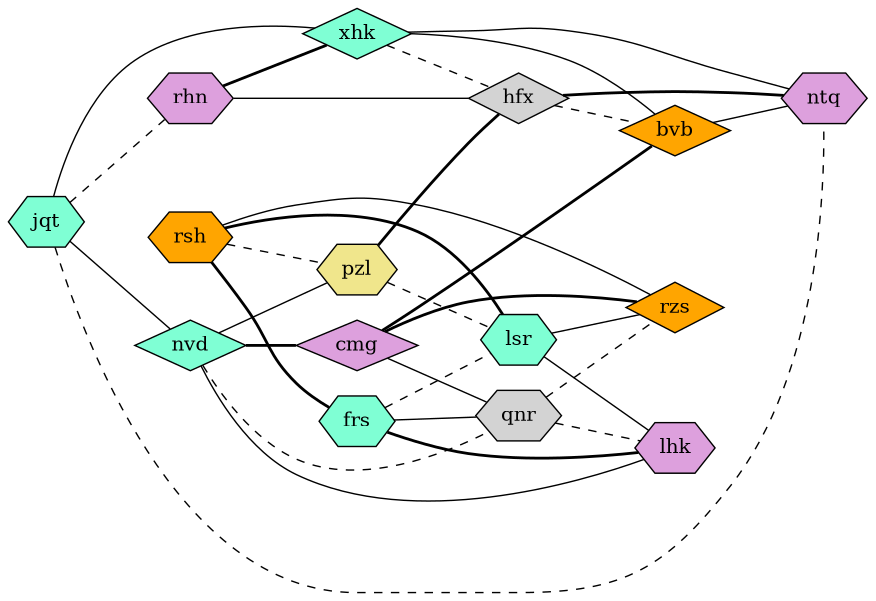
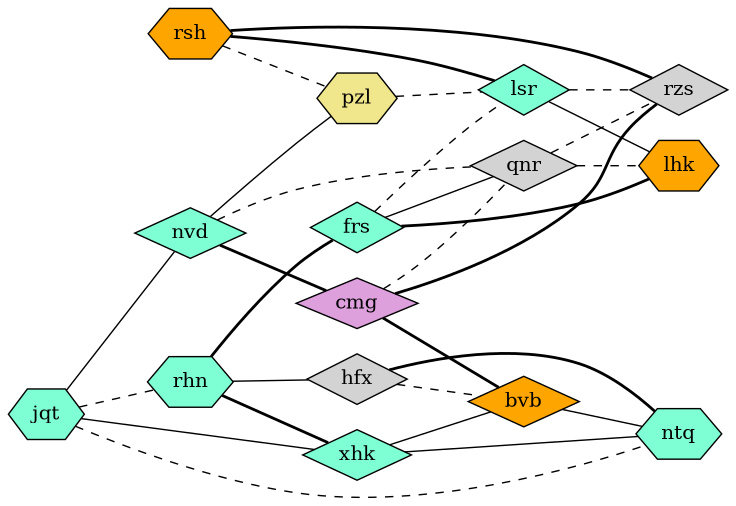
edge "xhk" -- "hfx": removed
node "rhn": fillcolor plum -> aquamarine
node "ntq": fillcolor plum -> aquamarine
edge "hfx" -- "pzl": removed
edge "rsh" -- "rzs": style solid -> bold
node "rzs": fillcolor orange -> lightgrey
edge "rzs" -- "lsr": style solid -> dashed
edge "rsh" -- "frs": now "rhn" -- "frs"
node "lsr": shape hexagon -> diamond
edge "cmg" -- "qnr": style solid -> dashed
node "qnr": shape hexagon -> diamond
node "frs": shape hexagon -> diamond
node "lhk": fillcolor plum -> orange
edge "nvd" -- "lhk": removed
